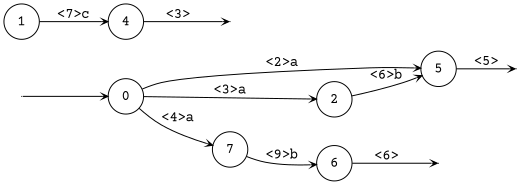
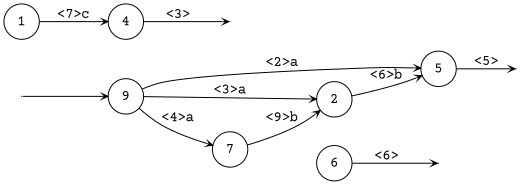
node "0": label "0" -> "9"
edge "7" -> "6": now "7" -> "2"
